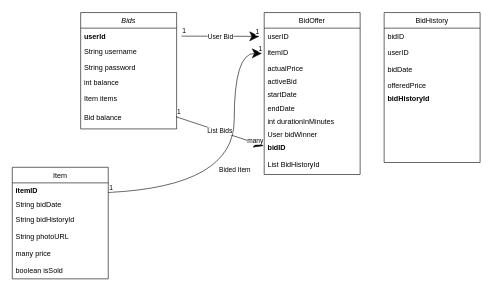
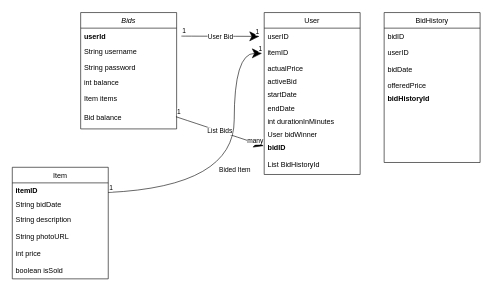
node "BidOffer": label "BidOffer" -> "User"
node "String bidHistoryId": label "String bidHistoryId" -> "String description"
node "many price": label "many price" -> "int price"
